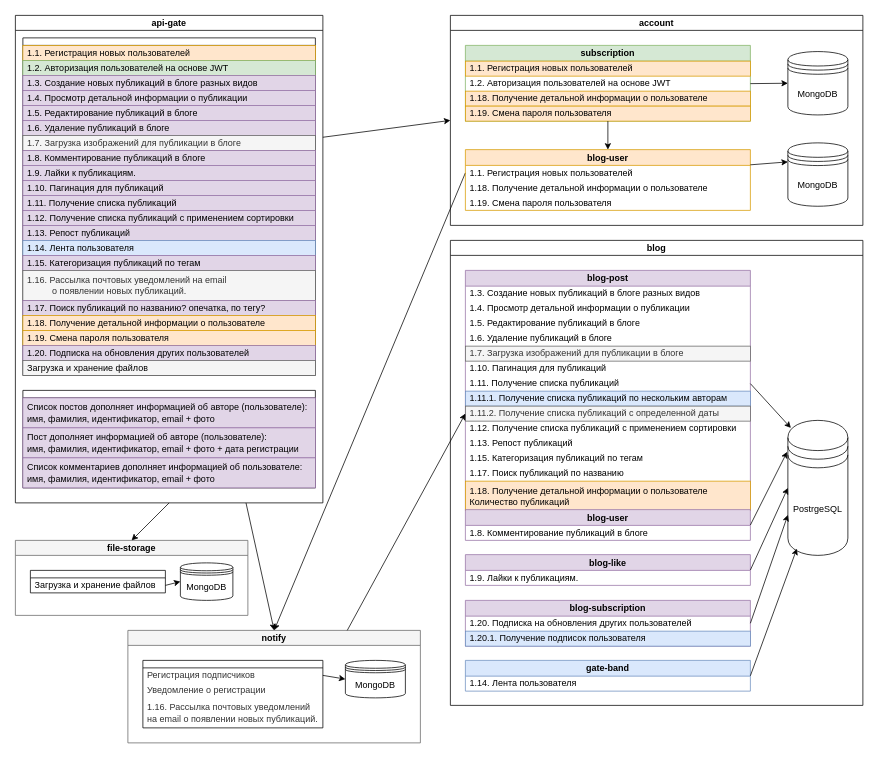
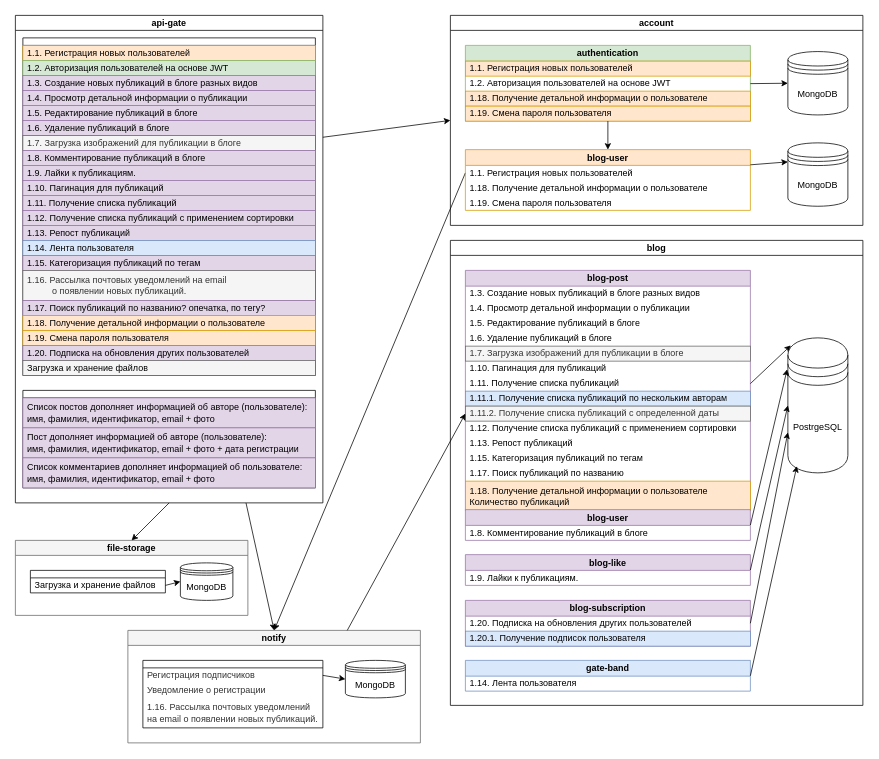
node "subscription": label "subscription" -> "authentication"
node "PostrgeSQL": moved (818, 488) -> (818, 405)
